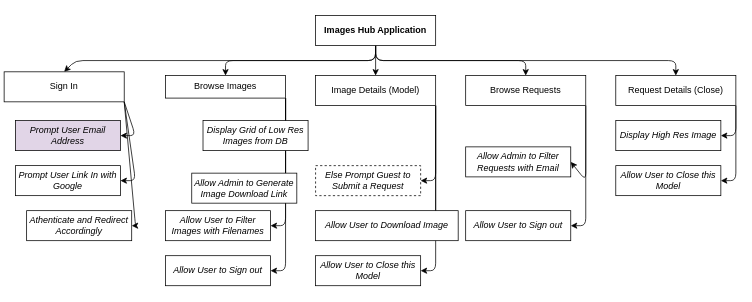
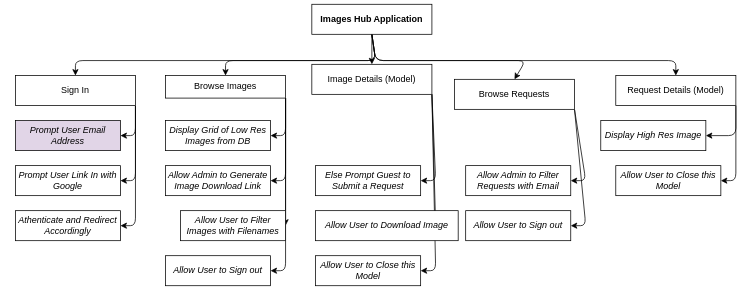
node "Images Hub Application": moved (375, 30) -> (372, 19)
node "Sign In": moved (64, 87) -> (75, 90)
node "Image Details (Model)": moved (375, 90) -> (372, 79)
node "Browse Requests": moved (525, 90) -> (514, 94)
node "Request Details (Close)": label "Request Details (Close)" -> "Request Details (Model)"
node "Display Grid of Low Res Images from DB": moved (255, 135) -> (218, 135)
node "Display High Res Image": moved (668, 135) -> (653, 135)
node "Allow Admin to Filter Requests with Email": moved (518, 162) -> (518, 180)
node "Else Prompt Guest to Submit a Request": style dashed -> solid
node "Allow Admin to Generate Image Download Link": moved (244, 188) -> (218, 180)
node "Athenticate and Redirect Accordingly": moved (79, 225) -> (68, 225)
node "Allow User to Filter Images with Filenames": moved (218, 225) -> (233, 225)
